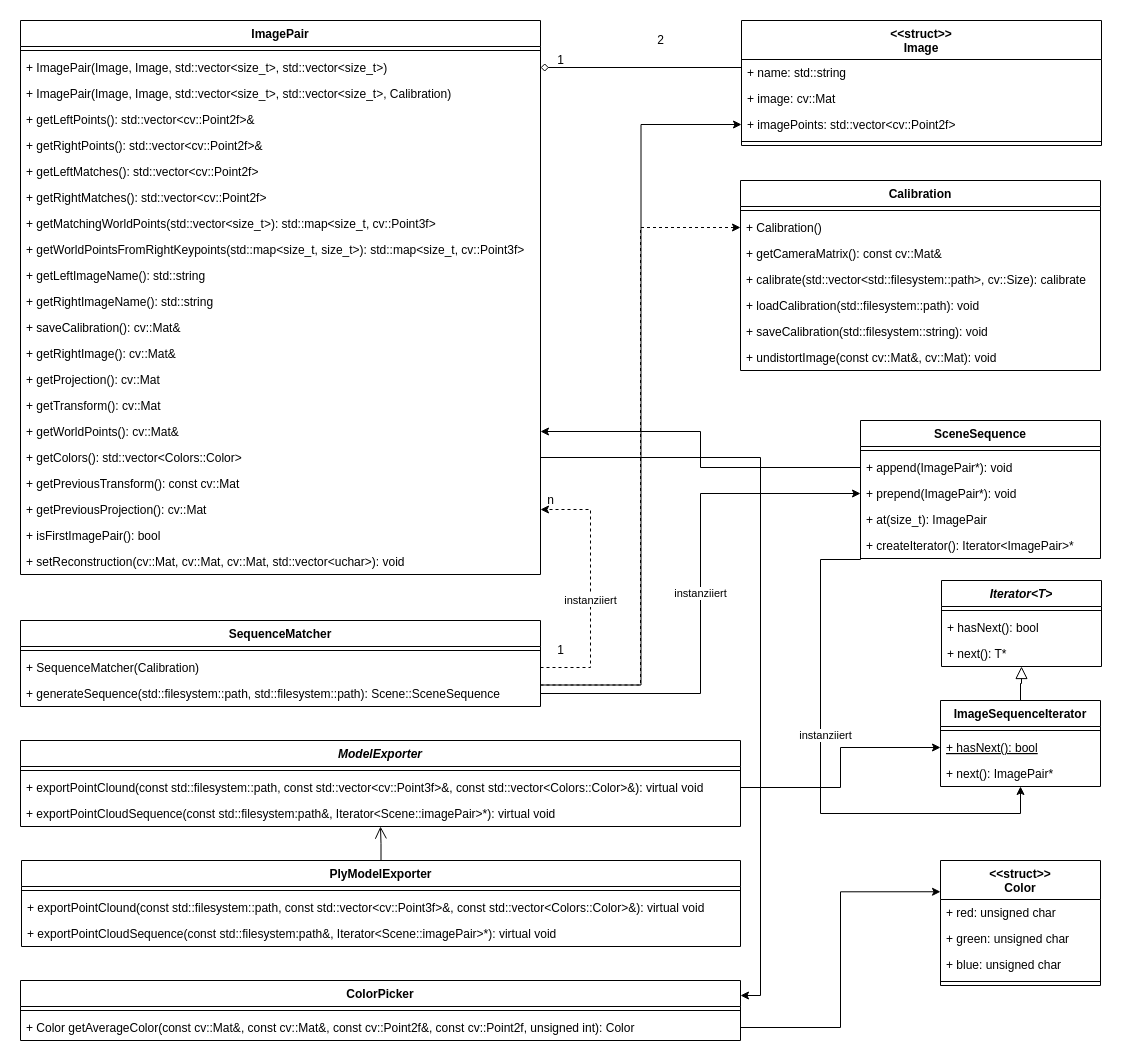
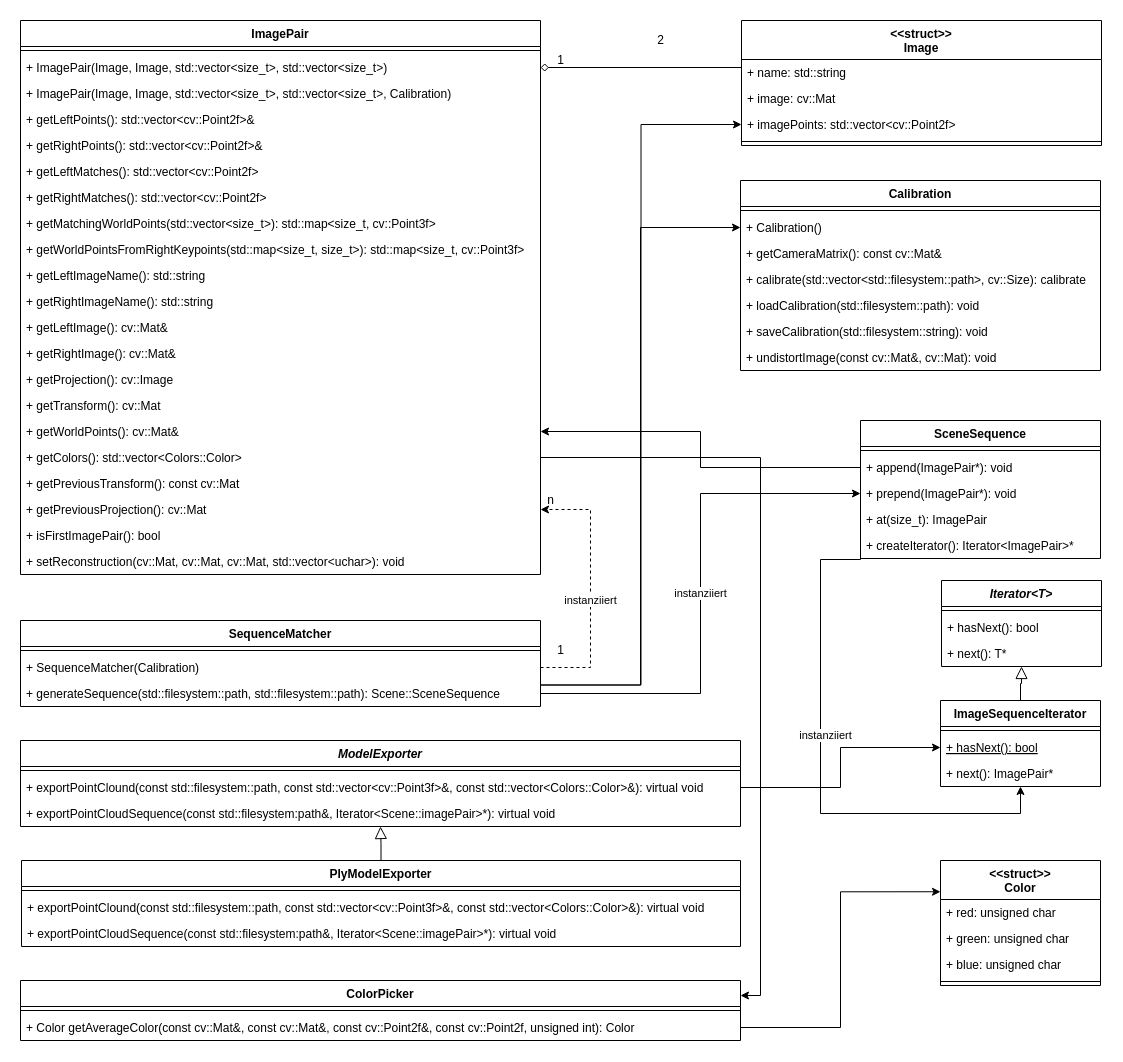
edge "SequenceMatcher" -> "+ Calibration()": style dashed -> solid
node "+ saveCalibration(): cv::Mat&": label "+ saveCalibration(): cv::Mat&" -> "+ getLeftImage(): cv::Mat&"
node "+ getProjection(): cv::Mat": label "+ getProjection(): cv::Mat" -> "+ getProjection(): cv::Image"
edge "PlyModelExporter" -> "ModelExporter": arrowhead open -> block
